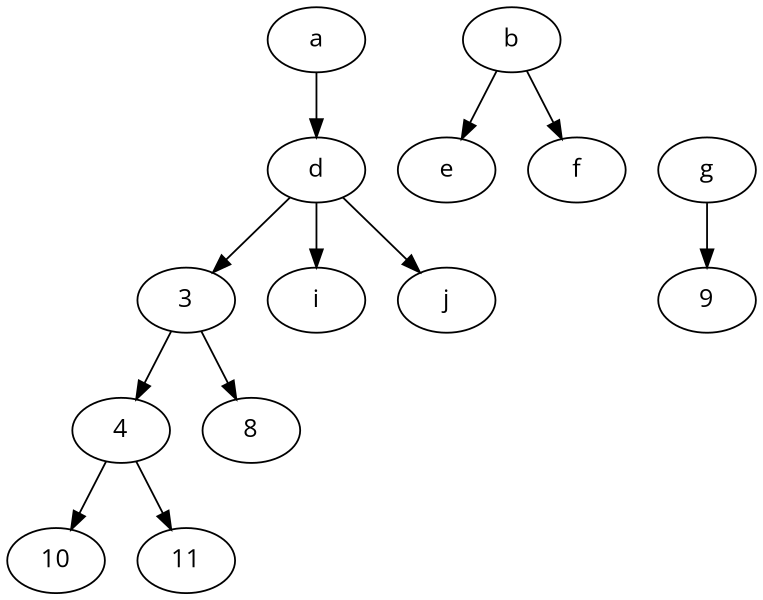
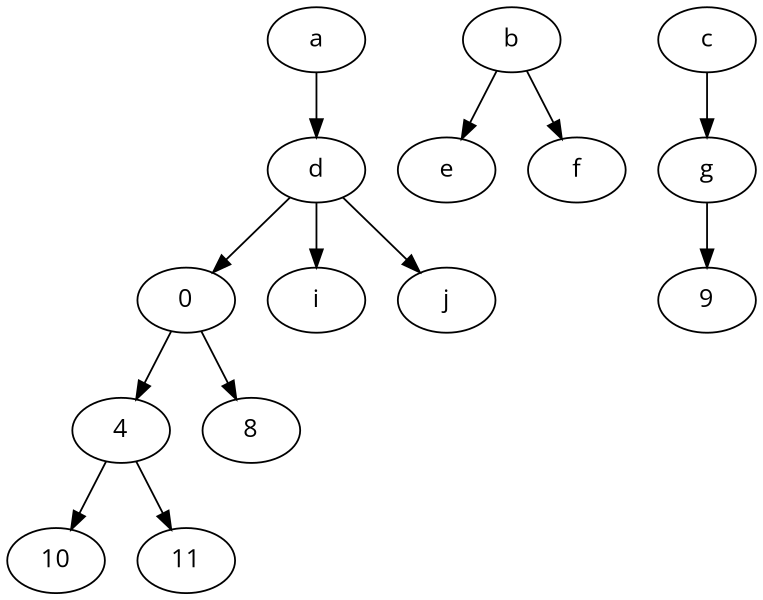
node "c": added
node "3": label "3" -> "0"
